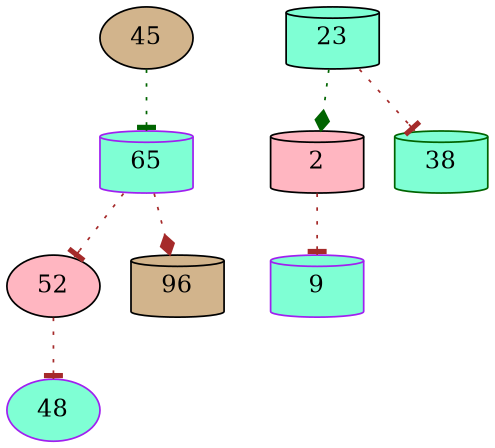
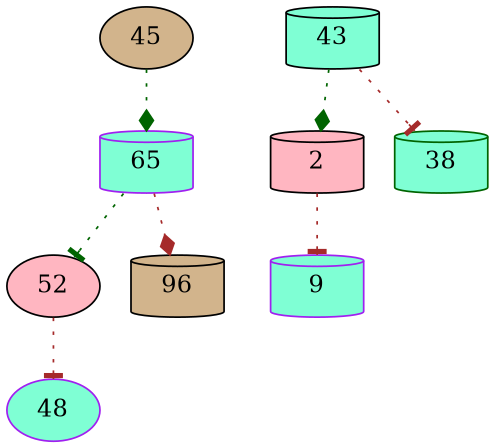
node "23": label "23" -> "43"
edge "45" -> "65": arrowhead tee -> diamond
edge "65" -> "52": color brown -> darkgreen
